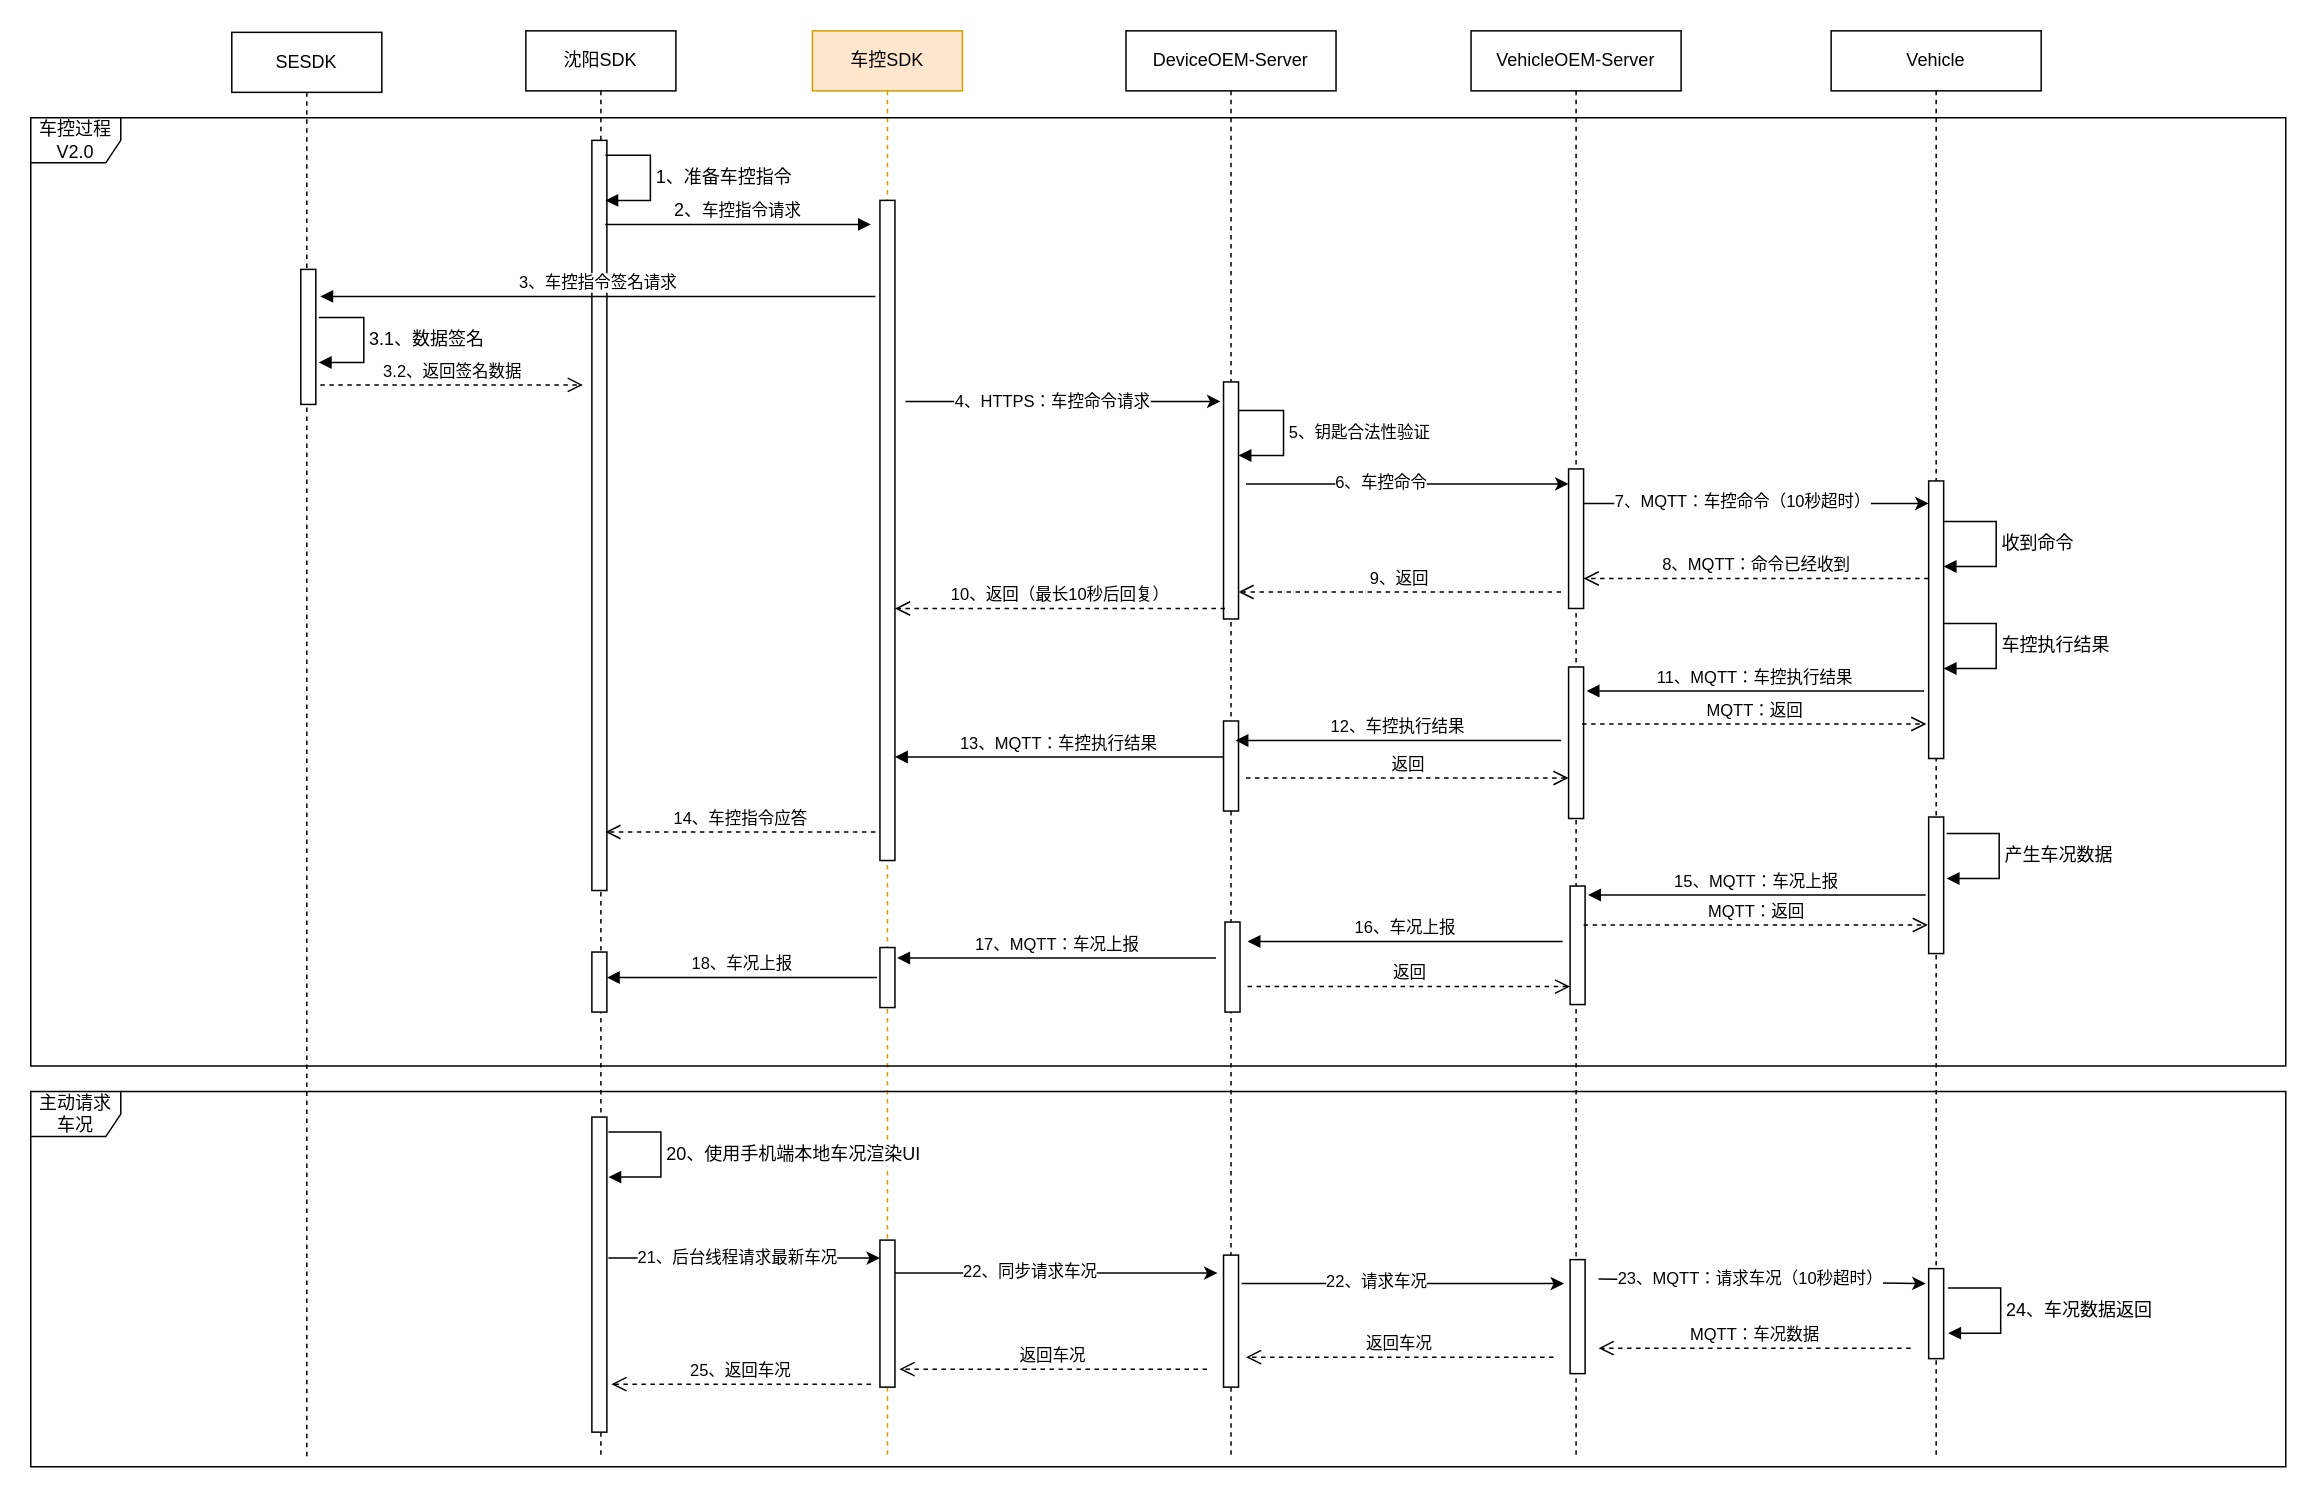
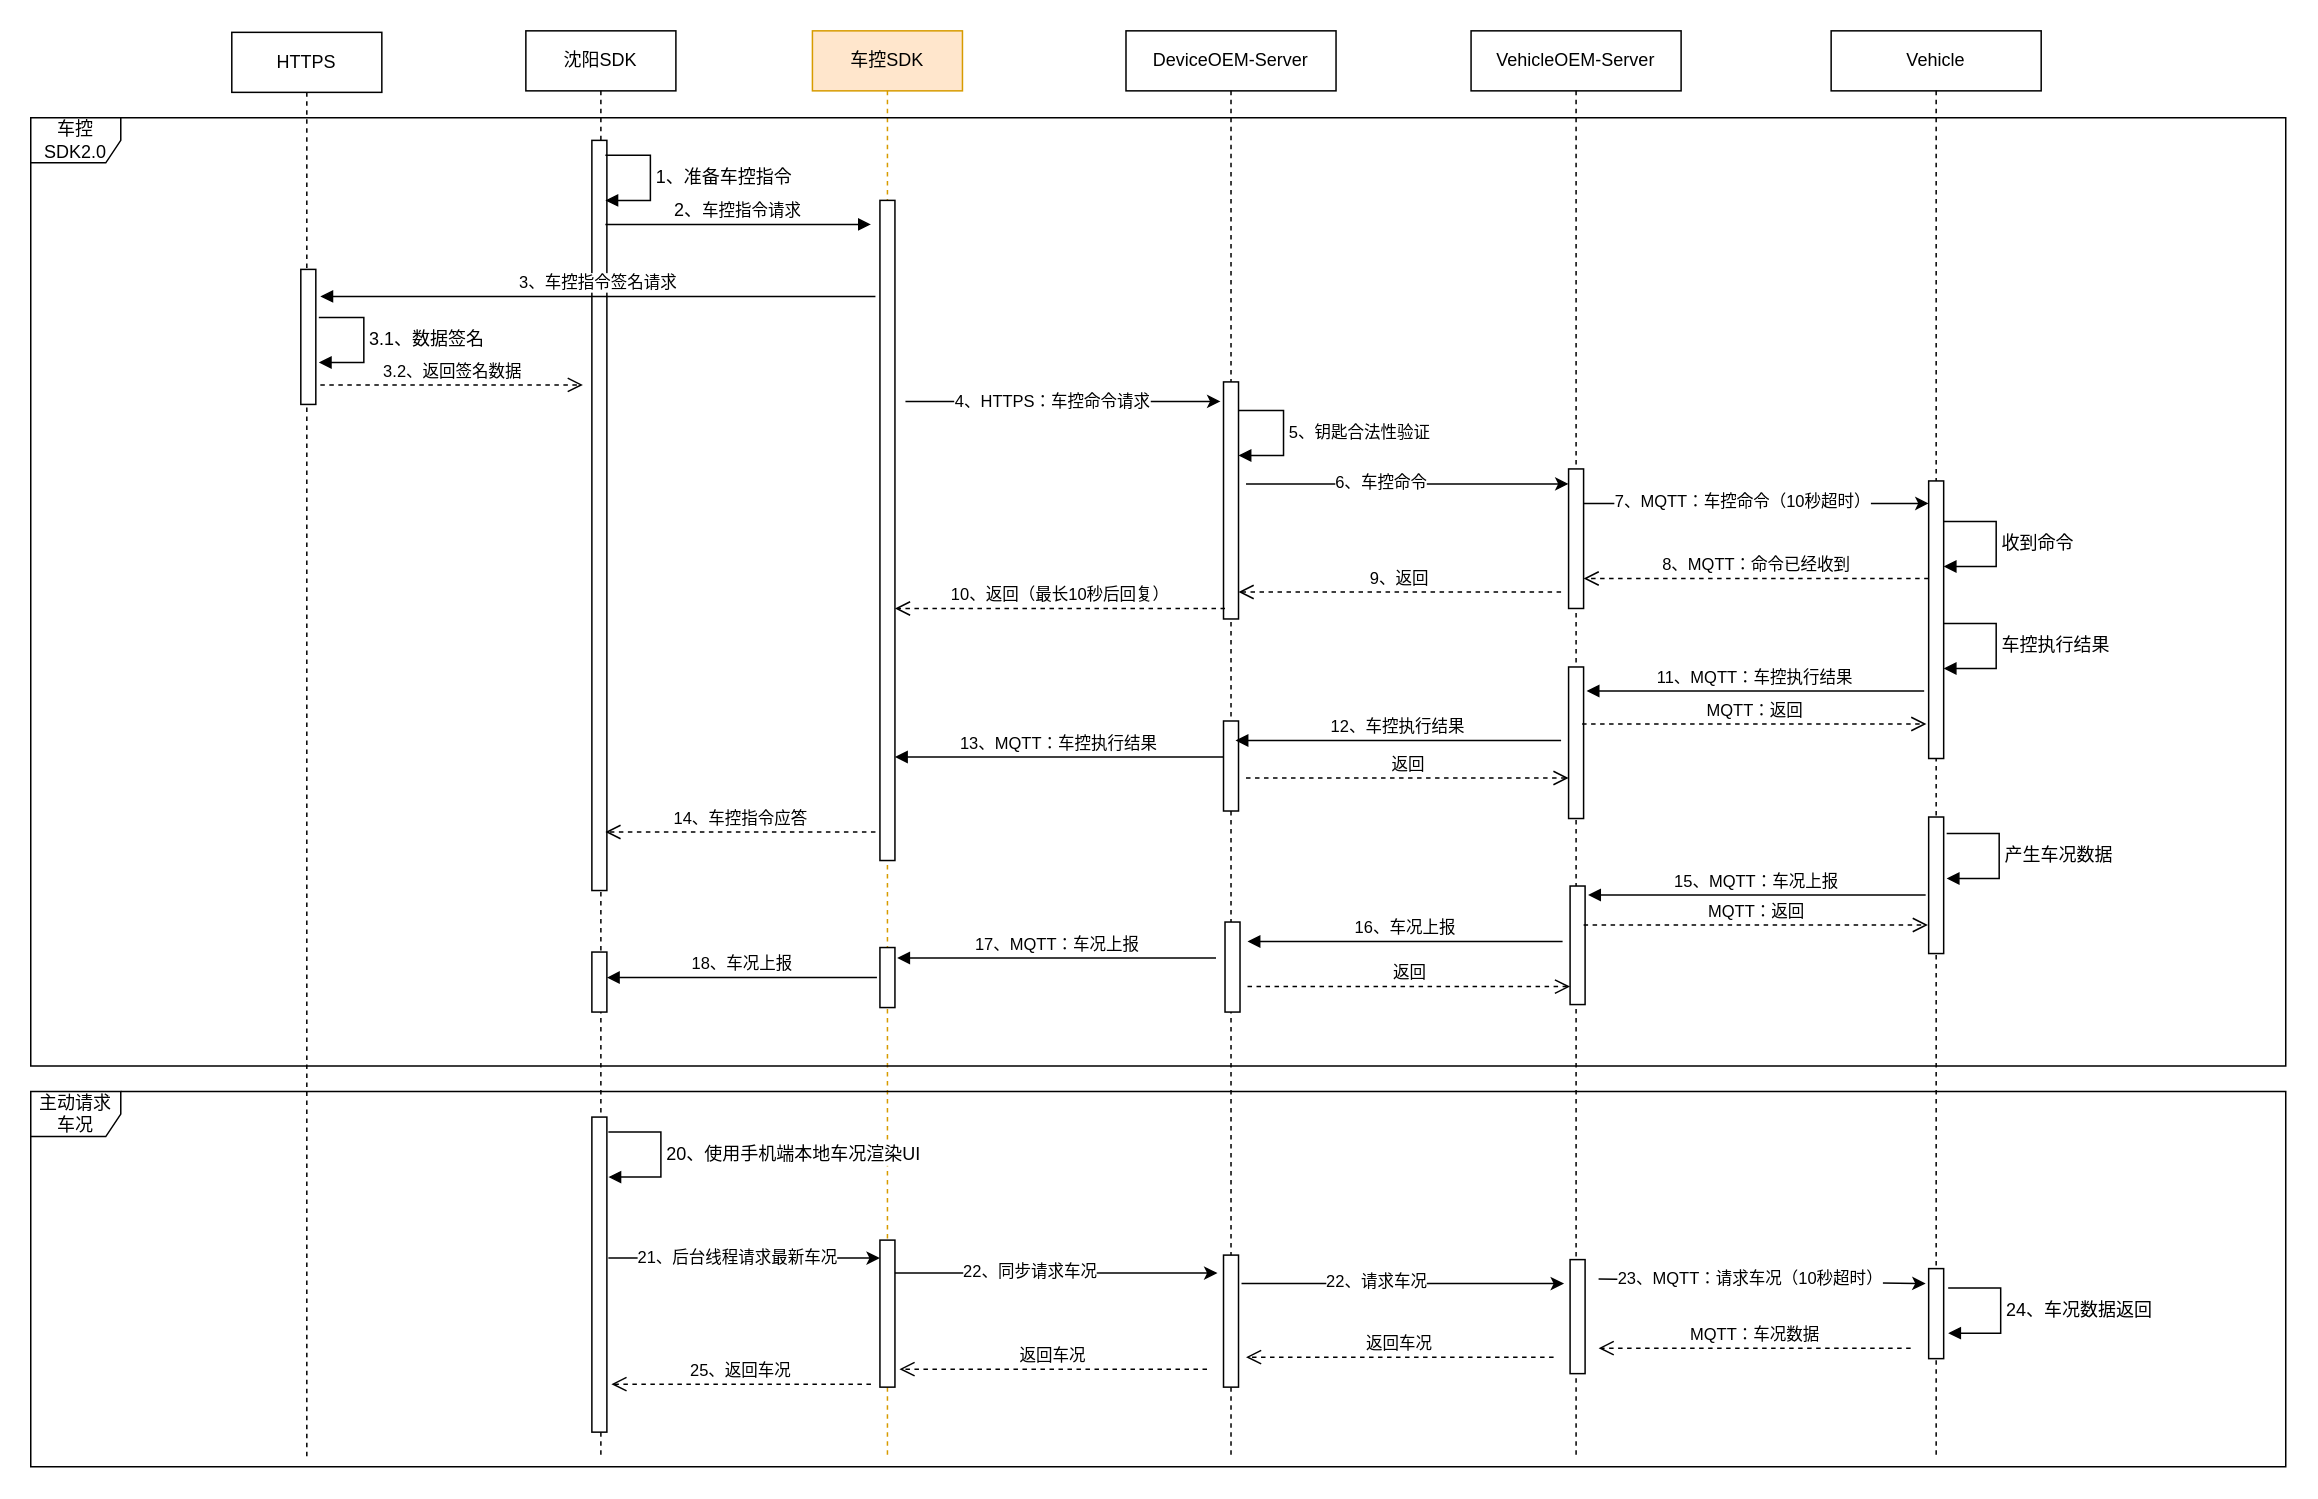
node "SESDK": label "SESDK" -> "HTTPS"
node "车控过程V2.0": label "车控过程V2.0" -> "车控SDK2.0"
